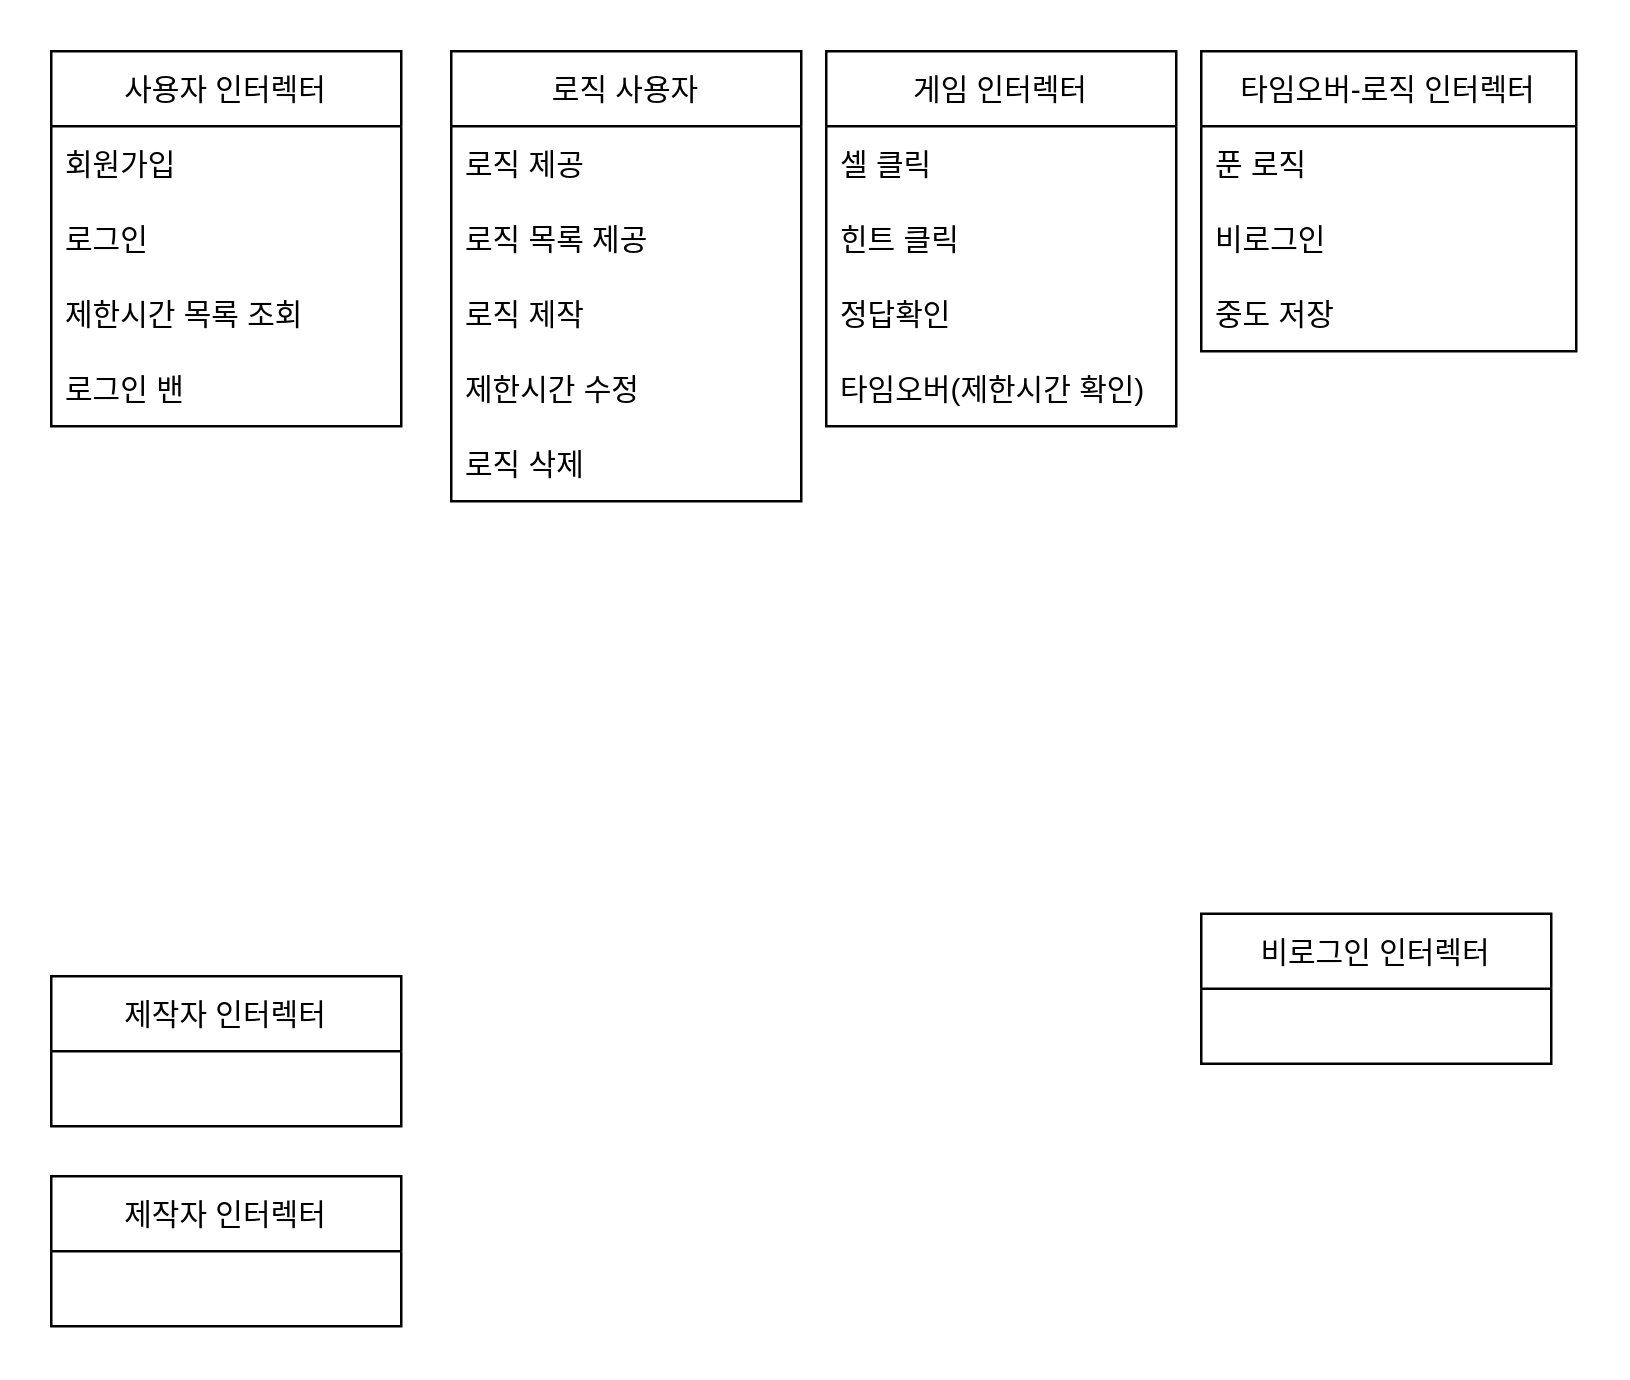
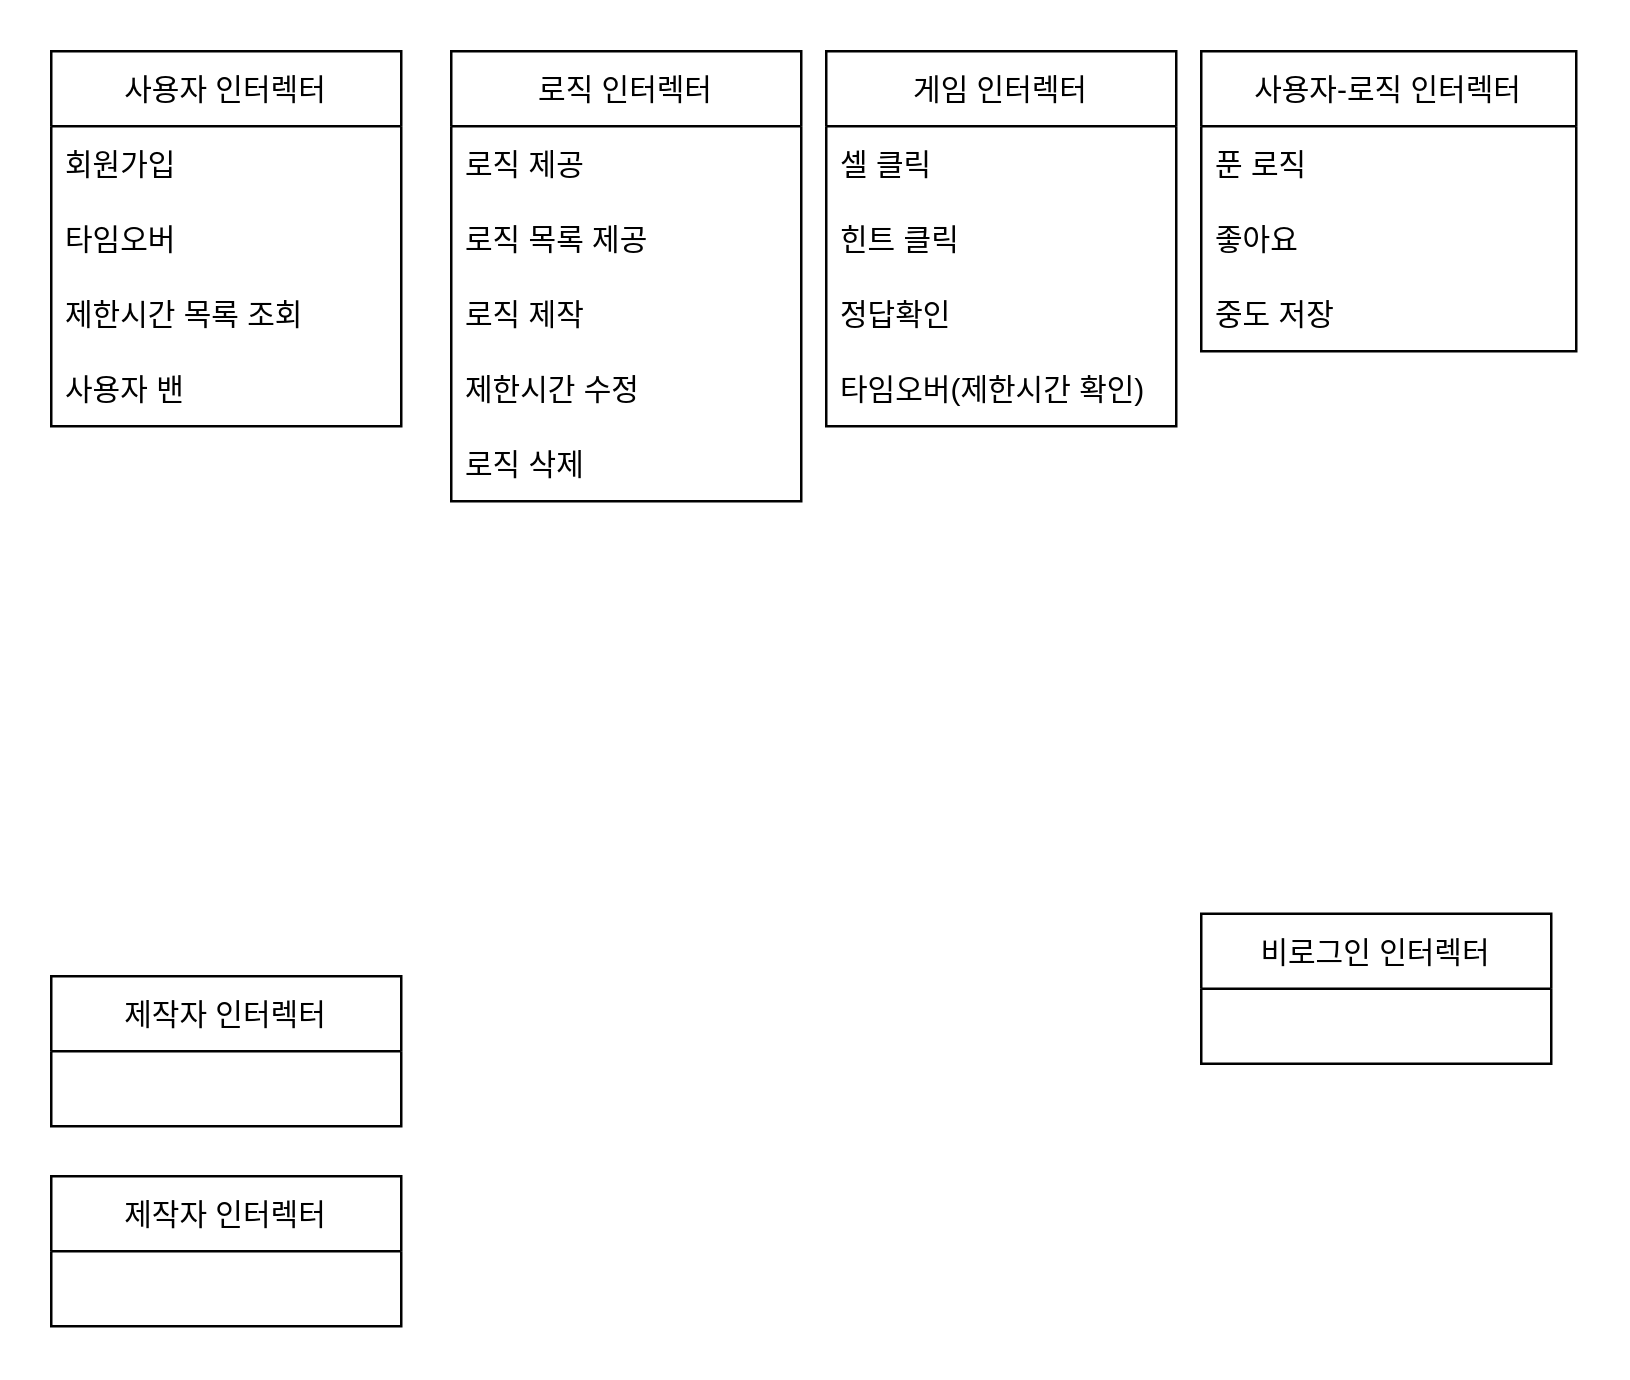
node "로직 사용자": label "로직 사용자" -> "로직 인터렉터"
node "타임오버-로직 인터렉터": label "타임오버-로직 인터렉터" -> "사용자-로직 인터렉터"
node "로그인": label "로그인" -> "타임오버"
node "비로그인": label "비로그인" -> "좋아요"
node "로그인 밴": label "로그인 밴" -> "사용자 밴"
